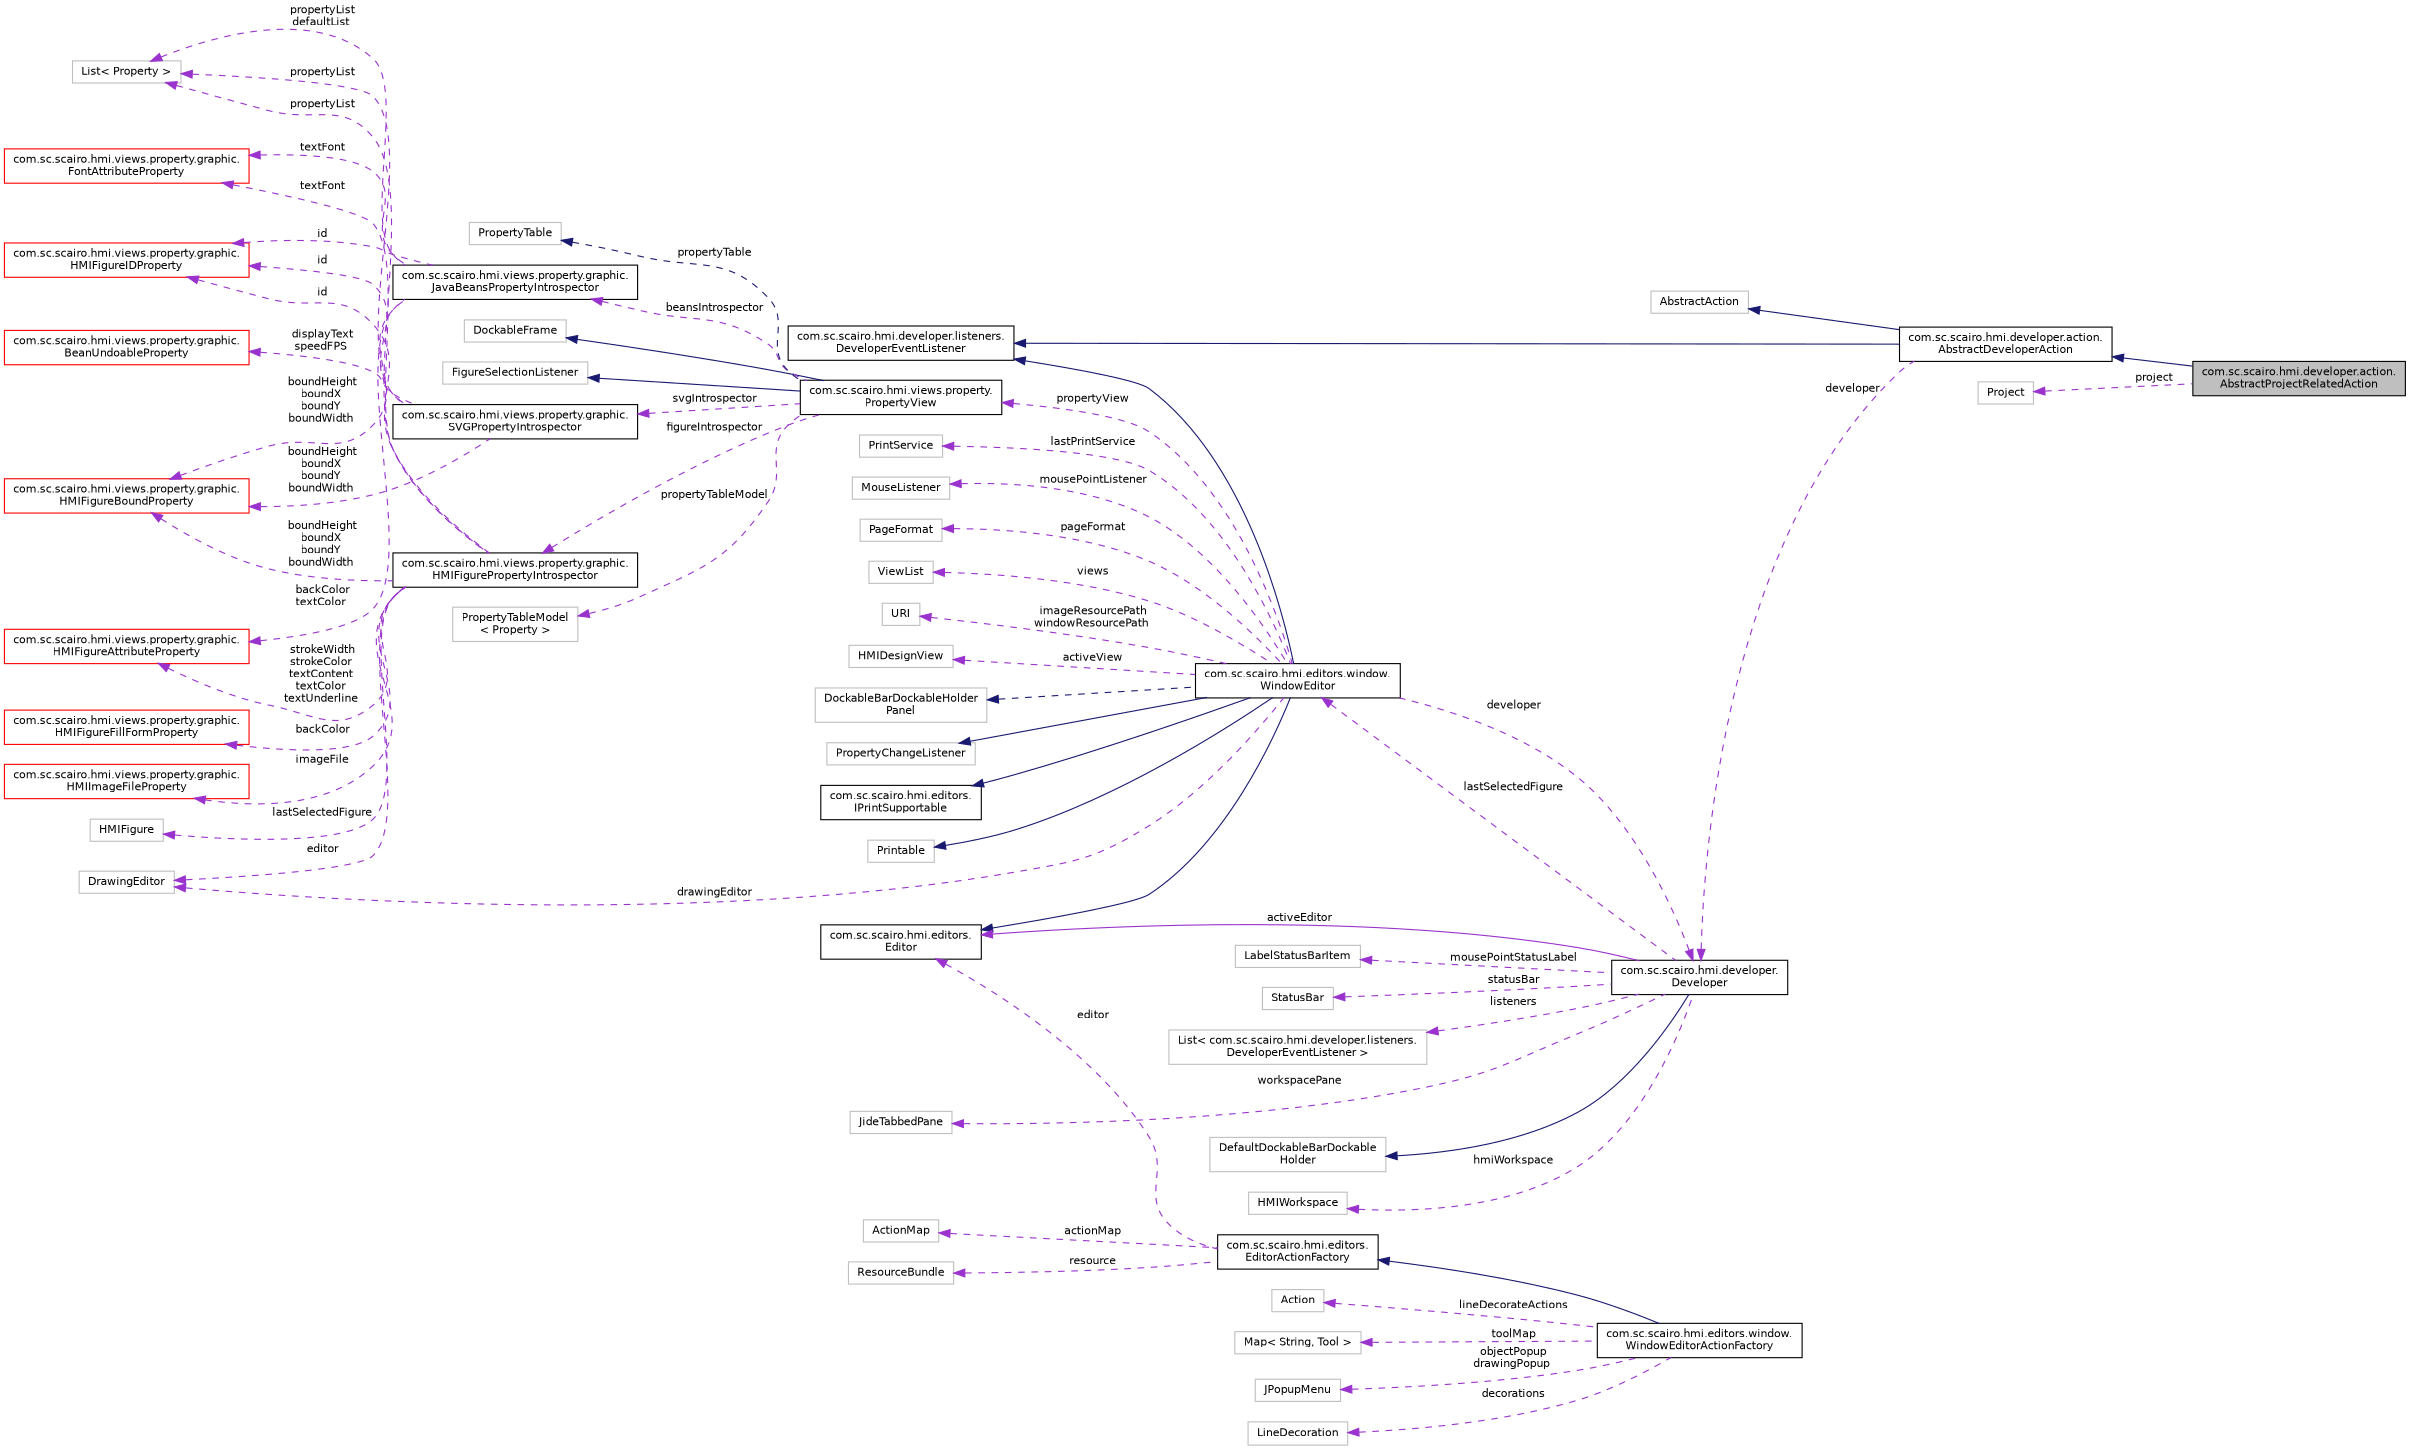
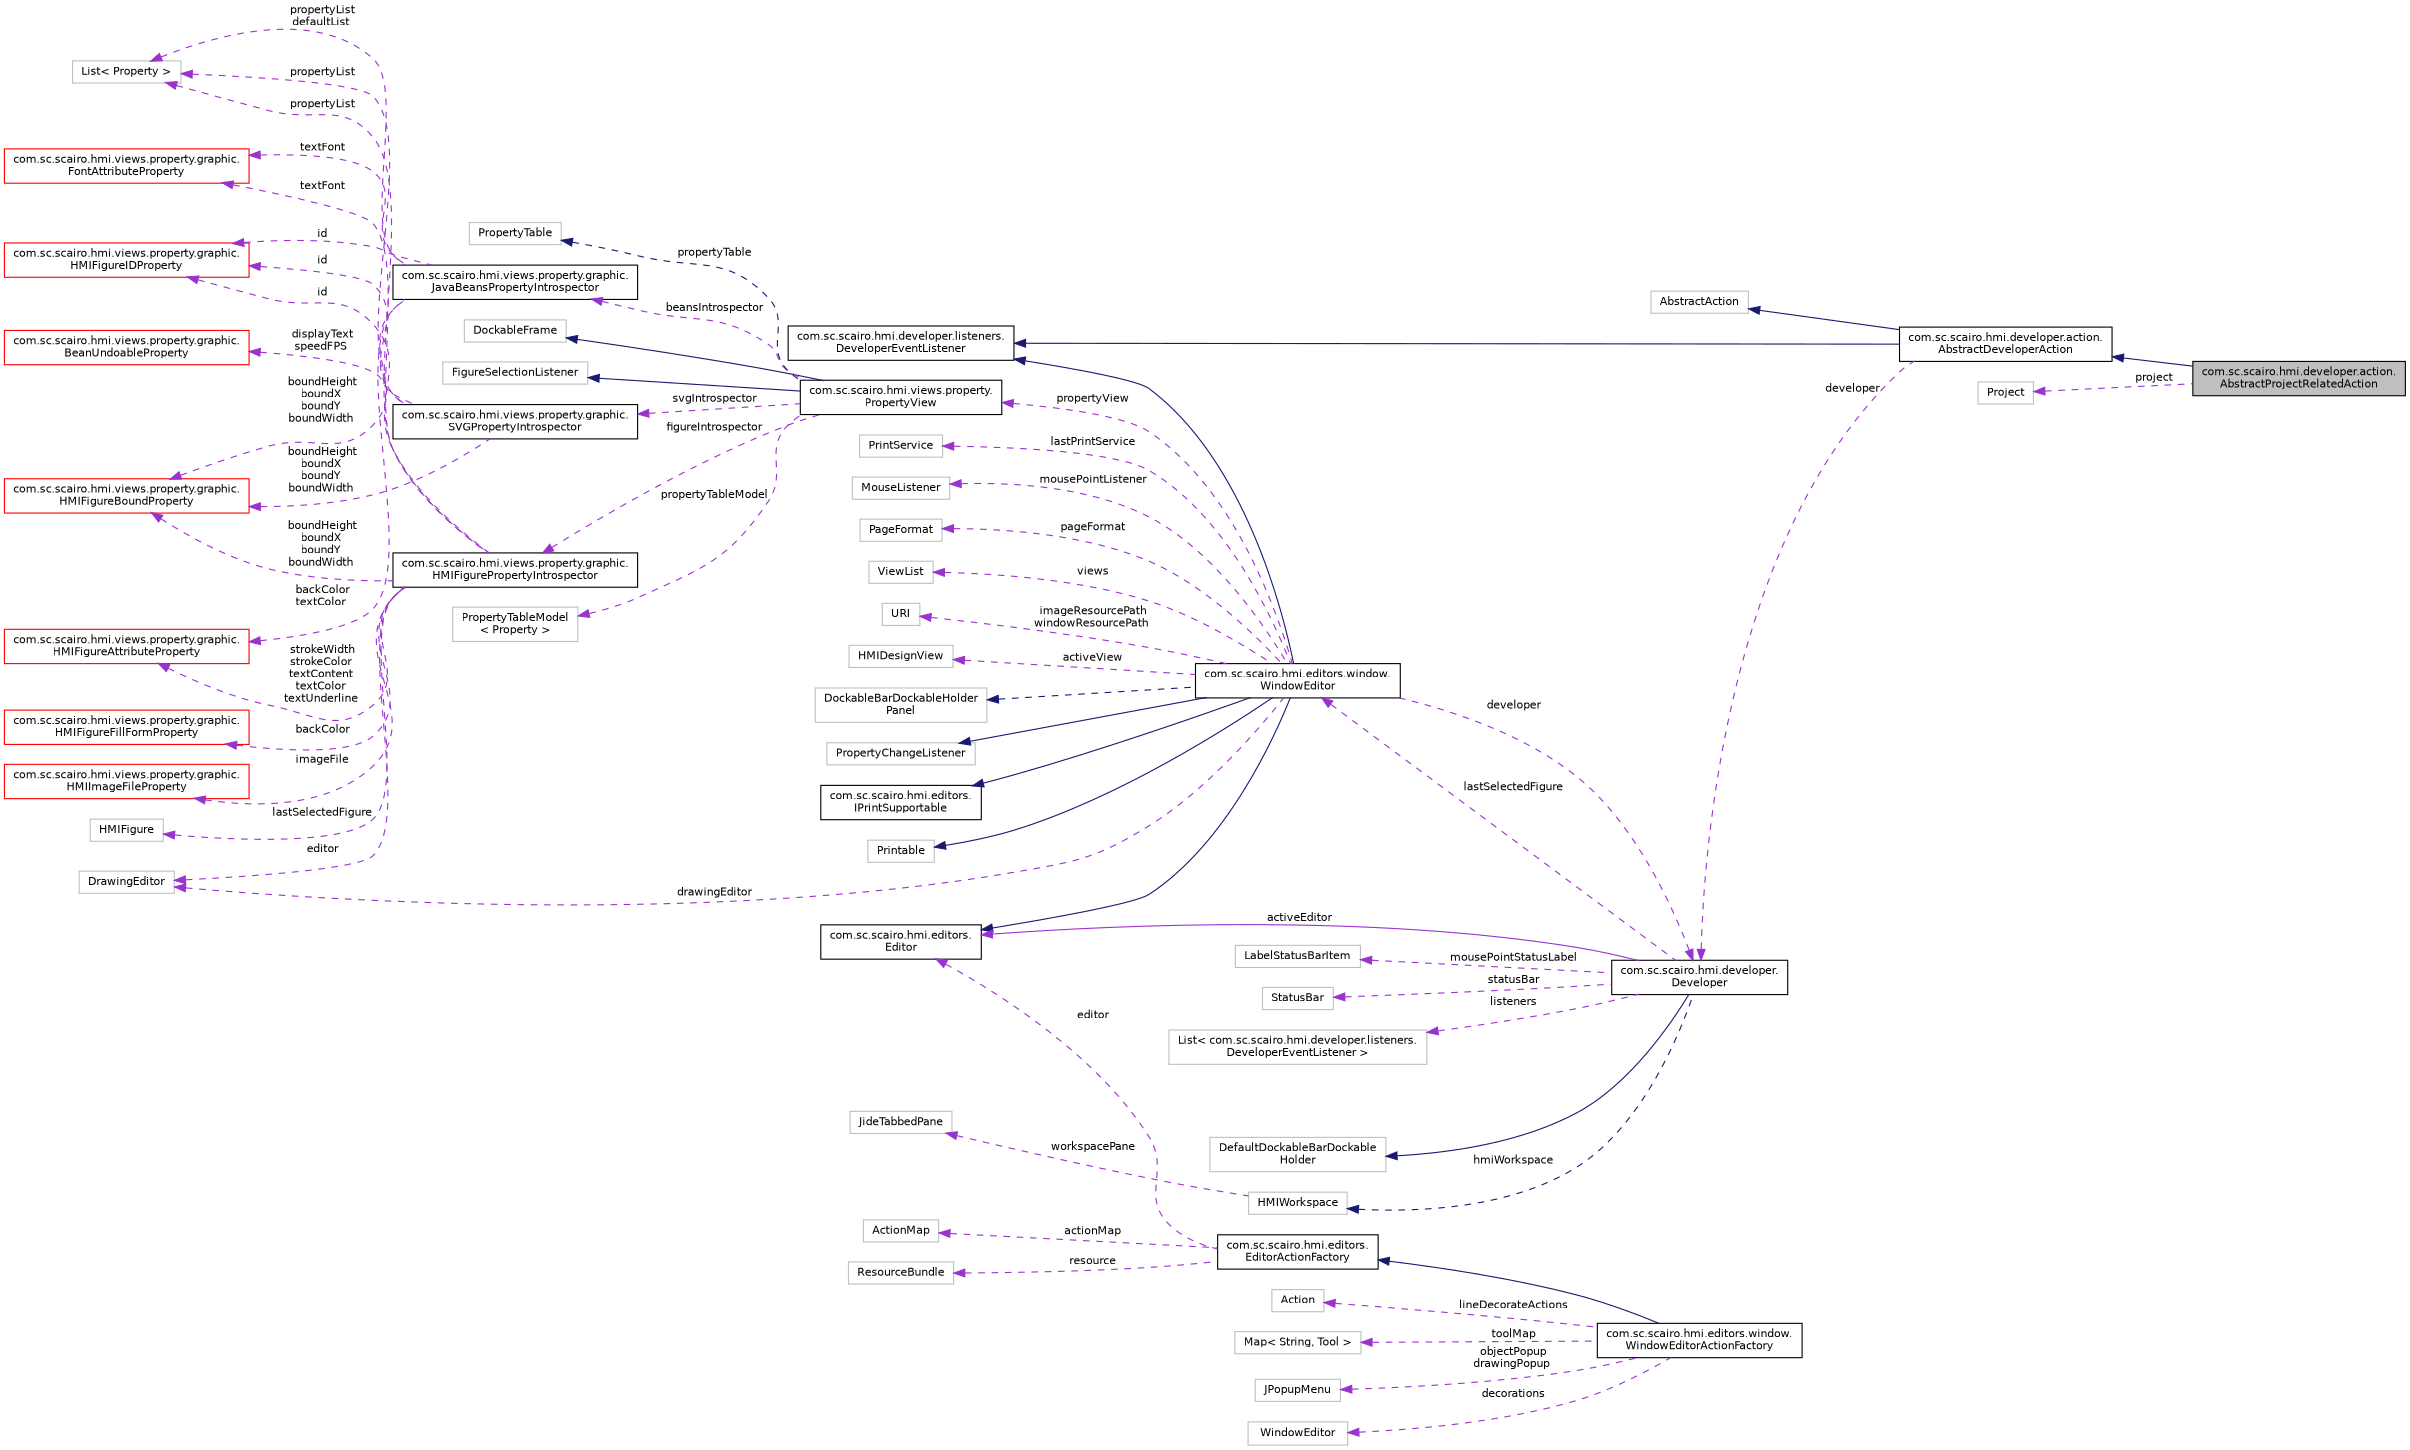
edge "com.sc.scairo.hmi.developer. Developer" -> "JideTabbedPane": now "HMIWorkspace" -> "JideTabbedPane"
edge "com.sc.scairo.hmi.developer. Developer" -> "HMIWorkspace": color darkorchid3 -> midnightblue
node "LineDecoration": label "LineDecoration" -> "WindowEditor"
